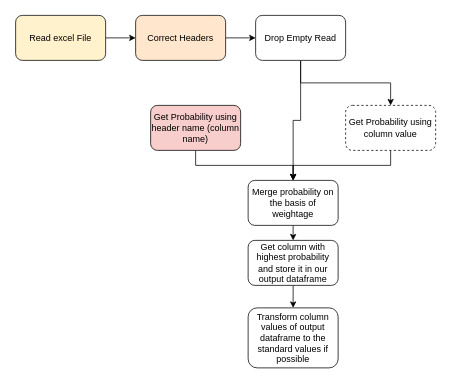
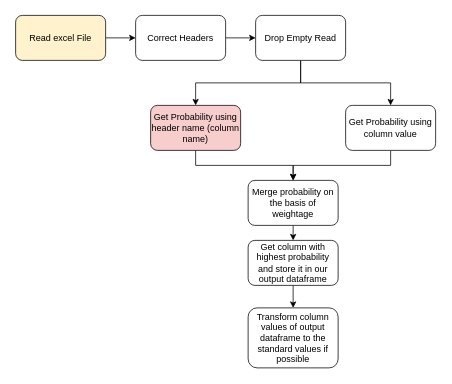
node "Correct Headers": fillcolor #ffe6cc -> #ffffff
edge "Drop Empty Read" -> "Merge probability on the basis of weightage": now "Drop Empty Read" -> "Get Probability using header name (column name)"
node "Get Probability using column value": style dashed -> solid
